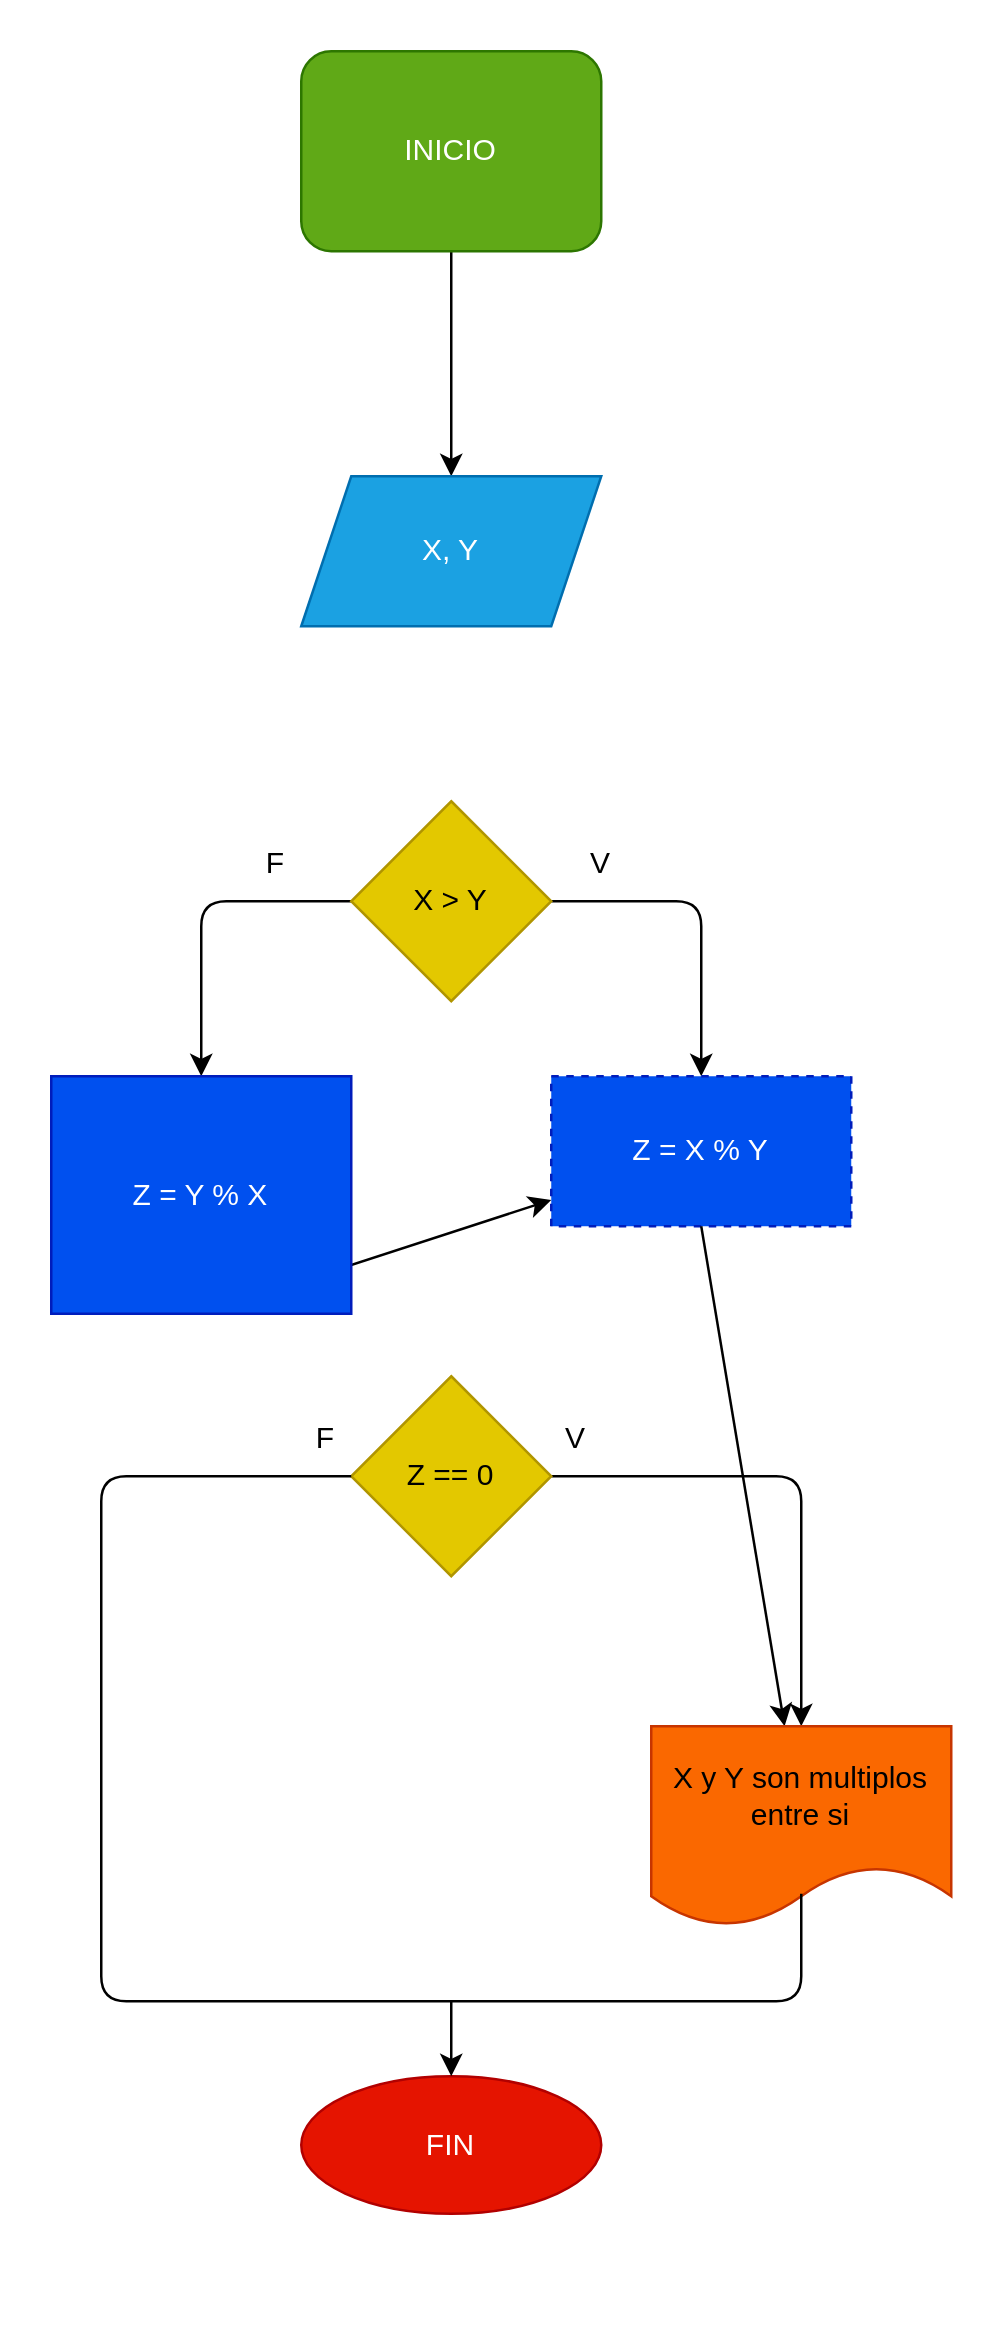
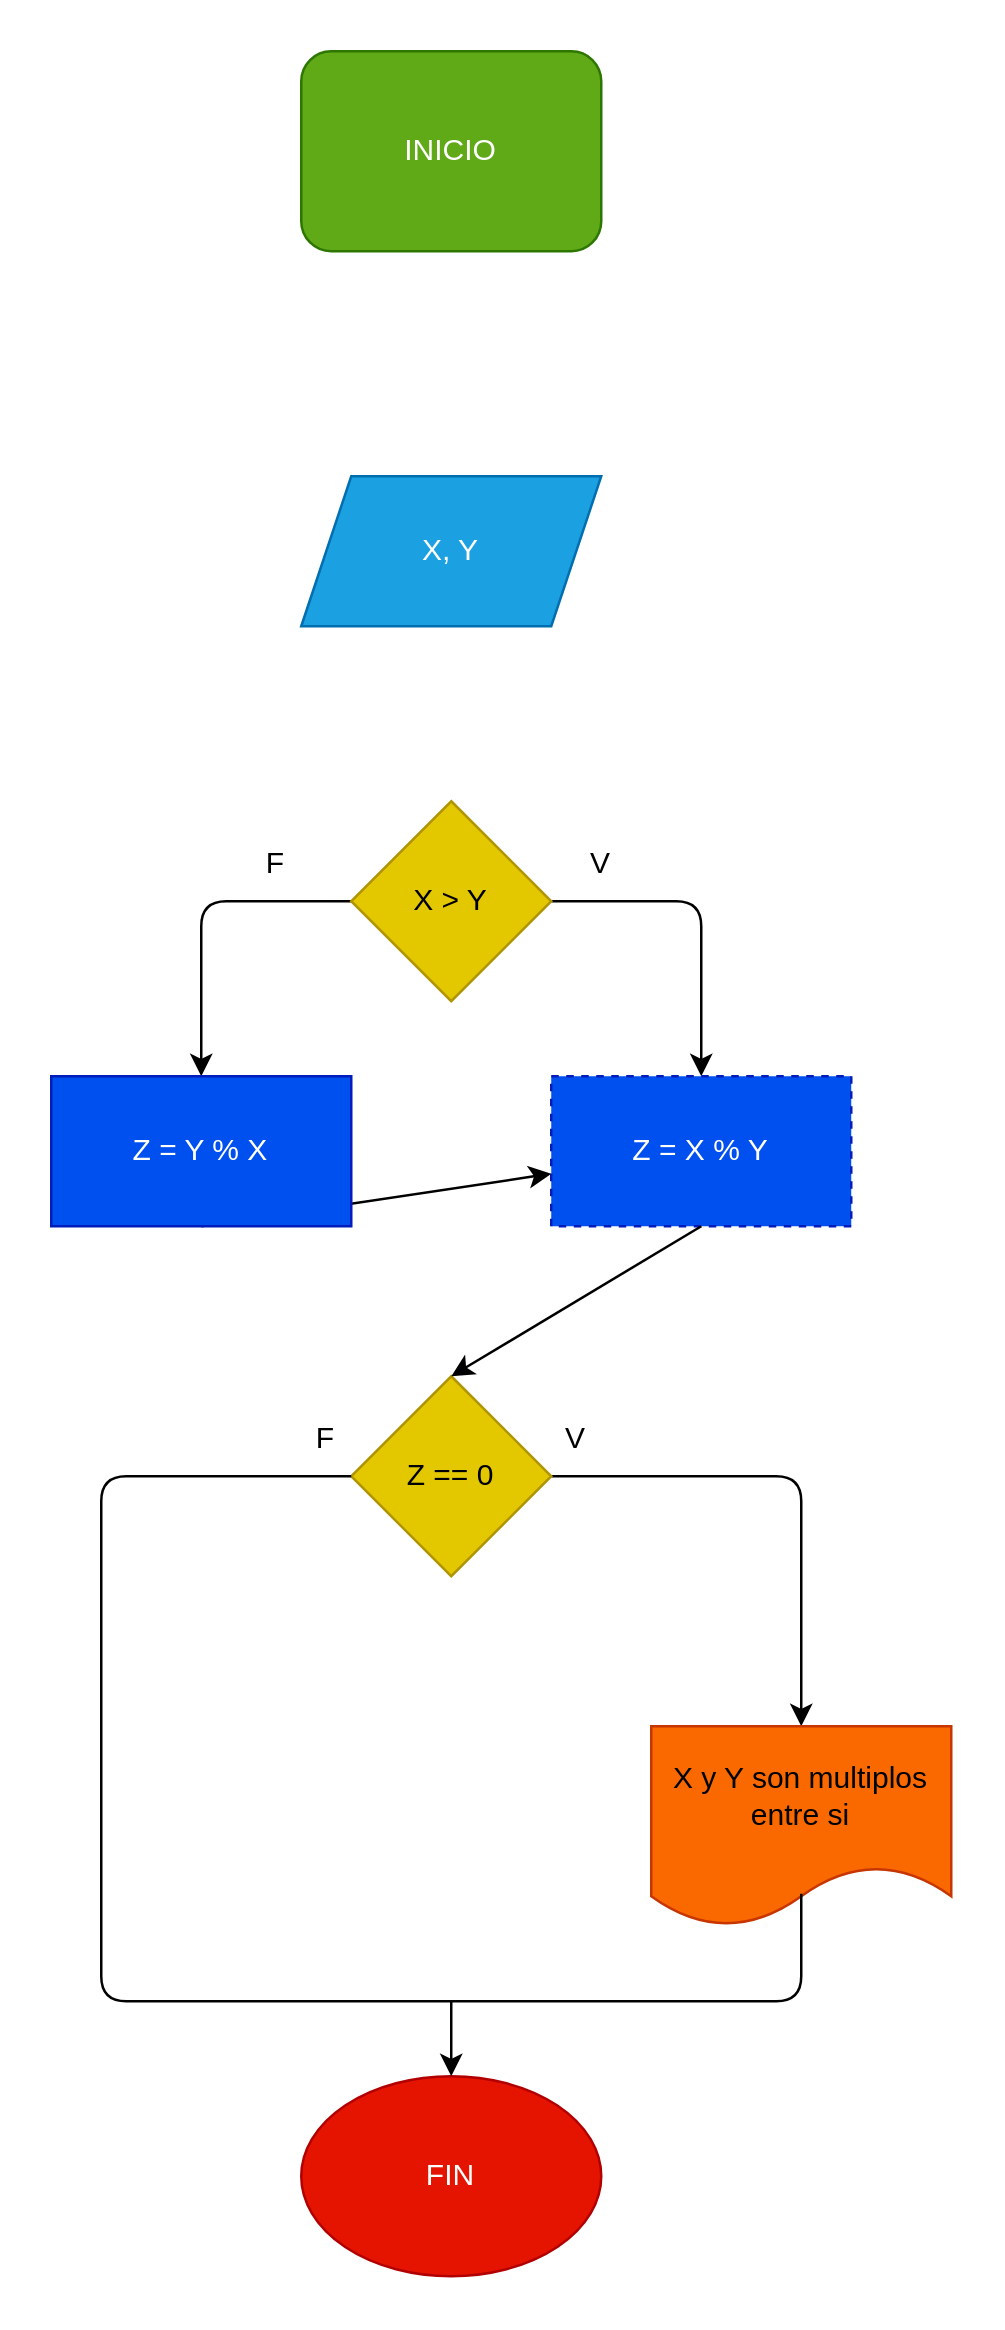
edge "INICIO" -> "X, Y": removed
node "Z = Y % X": size 300x238 -> 300x150
edge "Z = X % Y" -> "X y Y son multiplos entre si": now "Z = X % Y" -> "Z == 0"
node "FIN": size 300x138 -> 300x200
